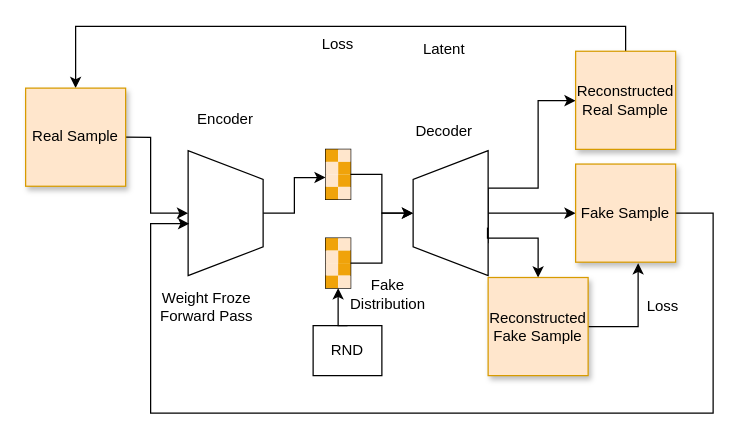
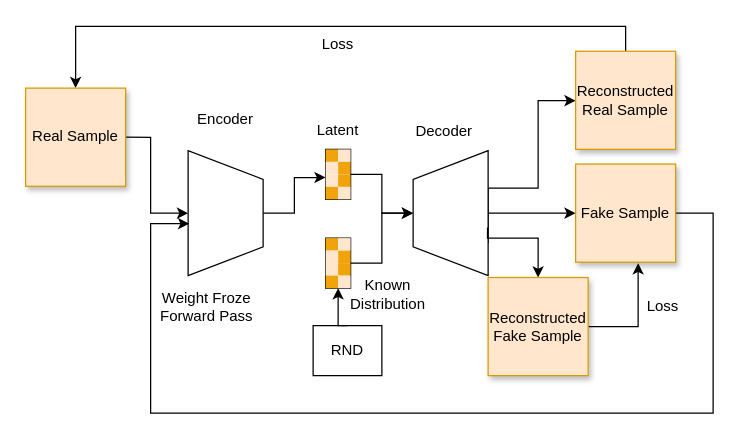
node "Latent": moved (444, 49) -> (338, 131)
node "Fake Distribution": label "Fake Distribution" -> "Known Distribution"
